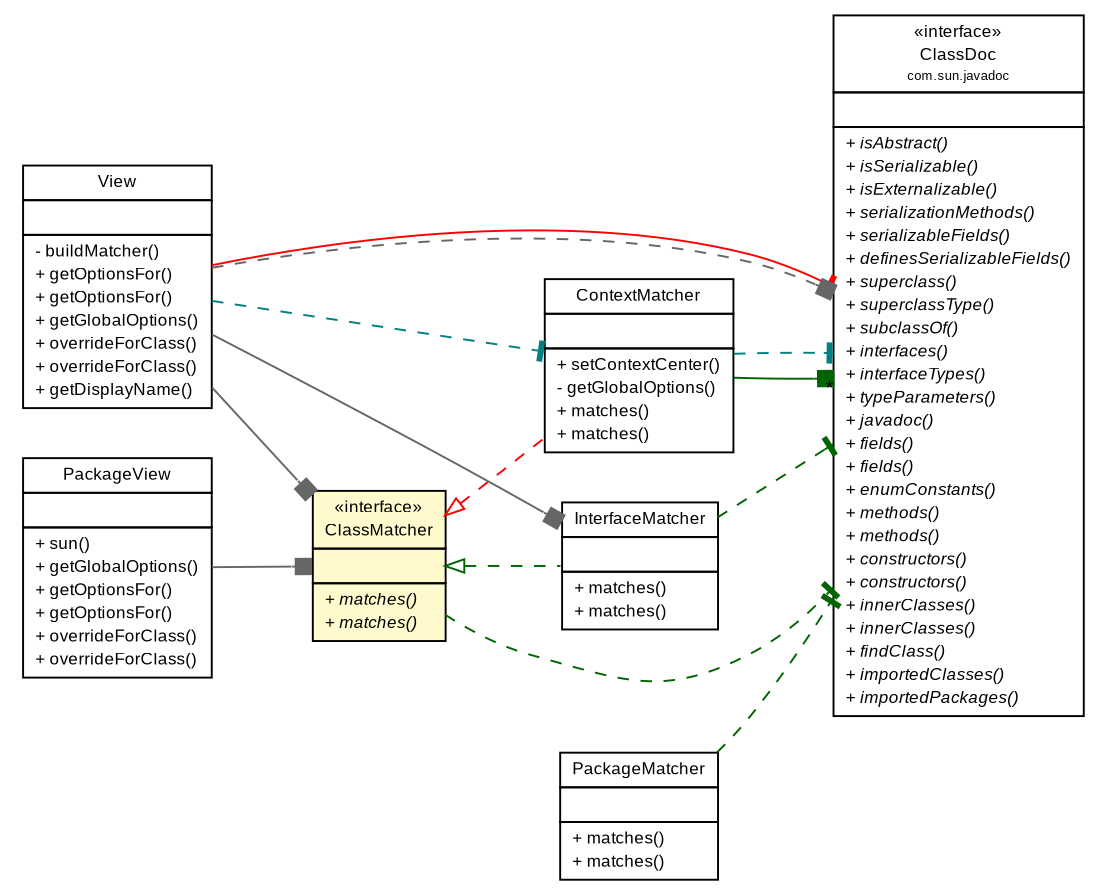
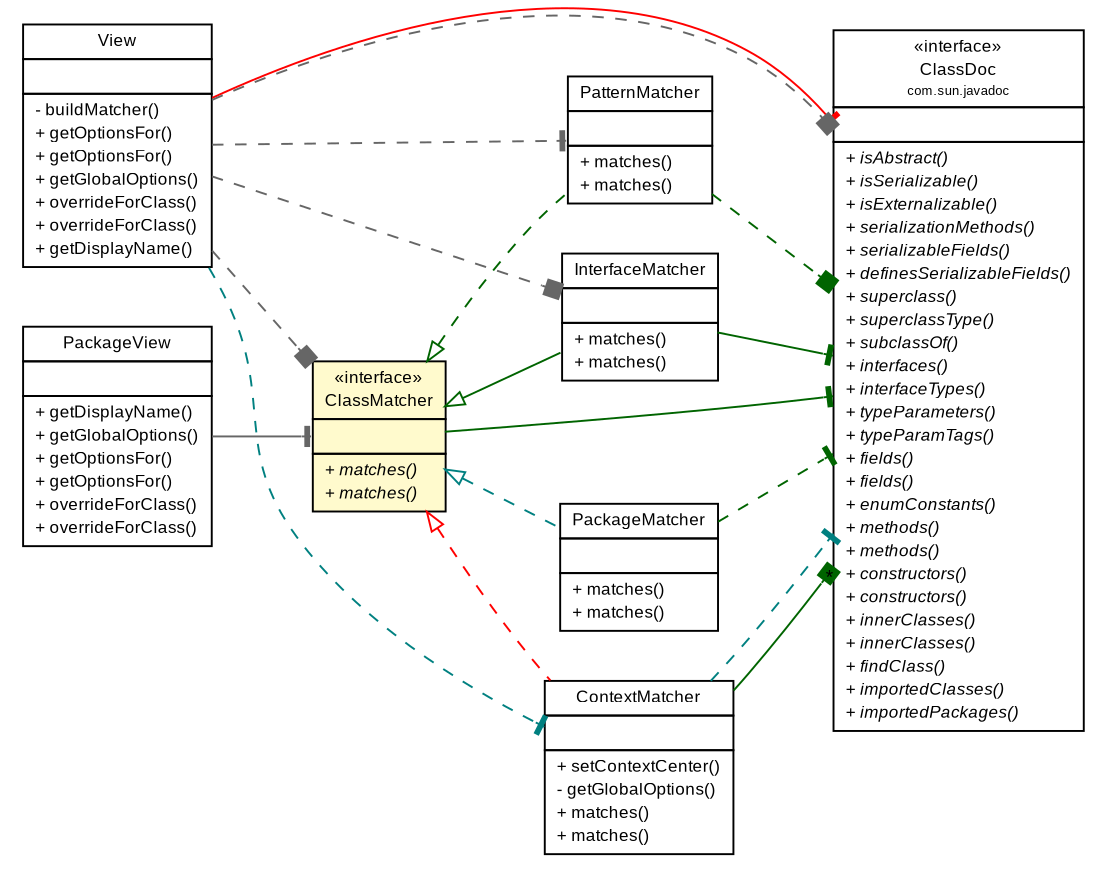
node "PatternMatcher": added
node "ClassDoc": text "+ javadoc()" -> "+ typeParamTags()"
edge "View" -> "InterfaceMatcher": style solid -> dashed
edge "View" -> "ClassMatcher": style solid -> dashed
edge "InterfaceMatcher" -> "ClassDoc": style dashed -> solid
edge "PackageMatcher" -> "ClassMatcher": added
node "PackageView": text "+ sun()" -> "+ getDisplayName()"
edge "InterfaceMatcher" -> "ClassMatcher": style dashed -> solid
edge "PackageView" -> "ClassMatcher": arrowhead box -> tee
edge "ClassMatcher" -> "ClassDoc": style dashed -> solid
